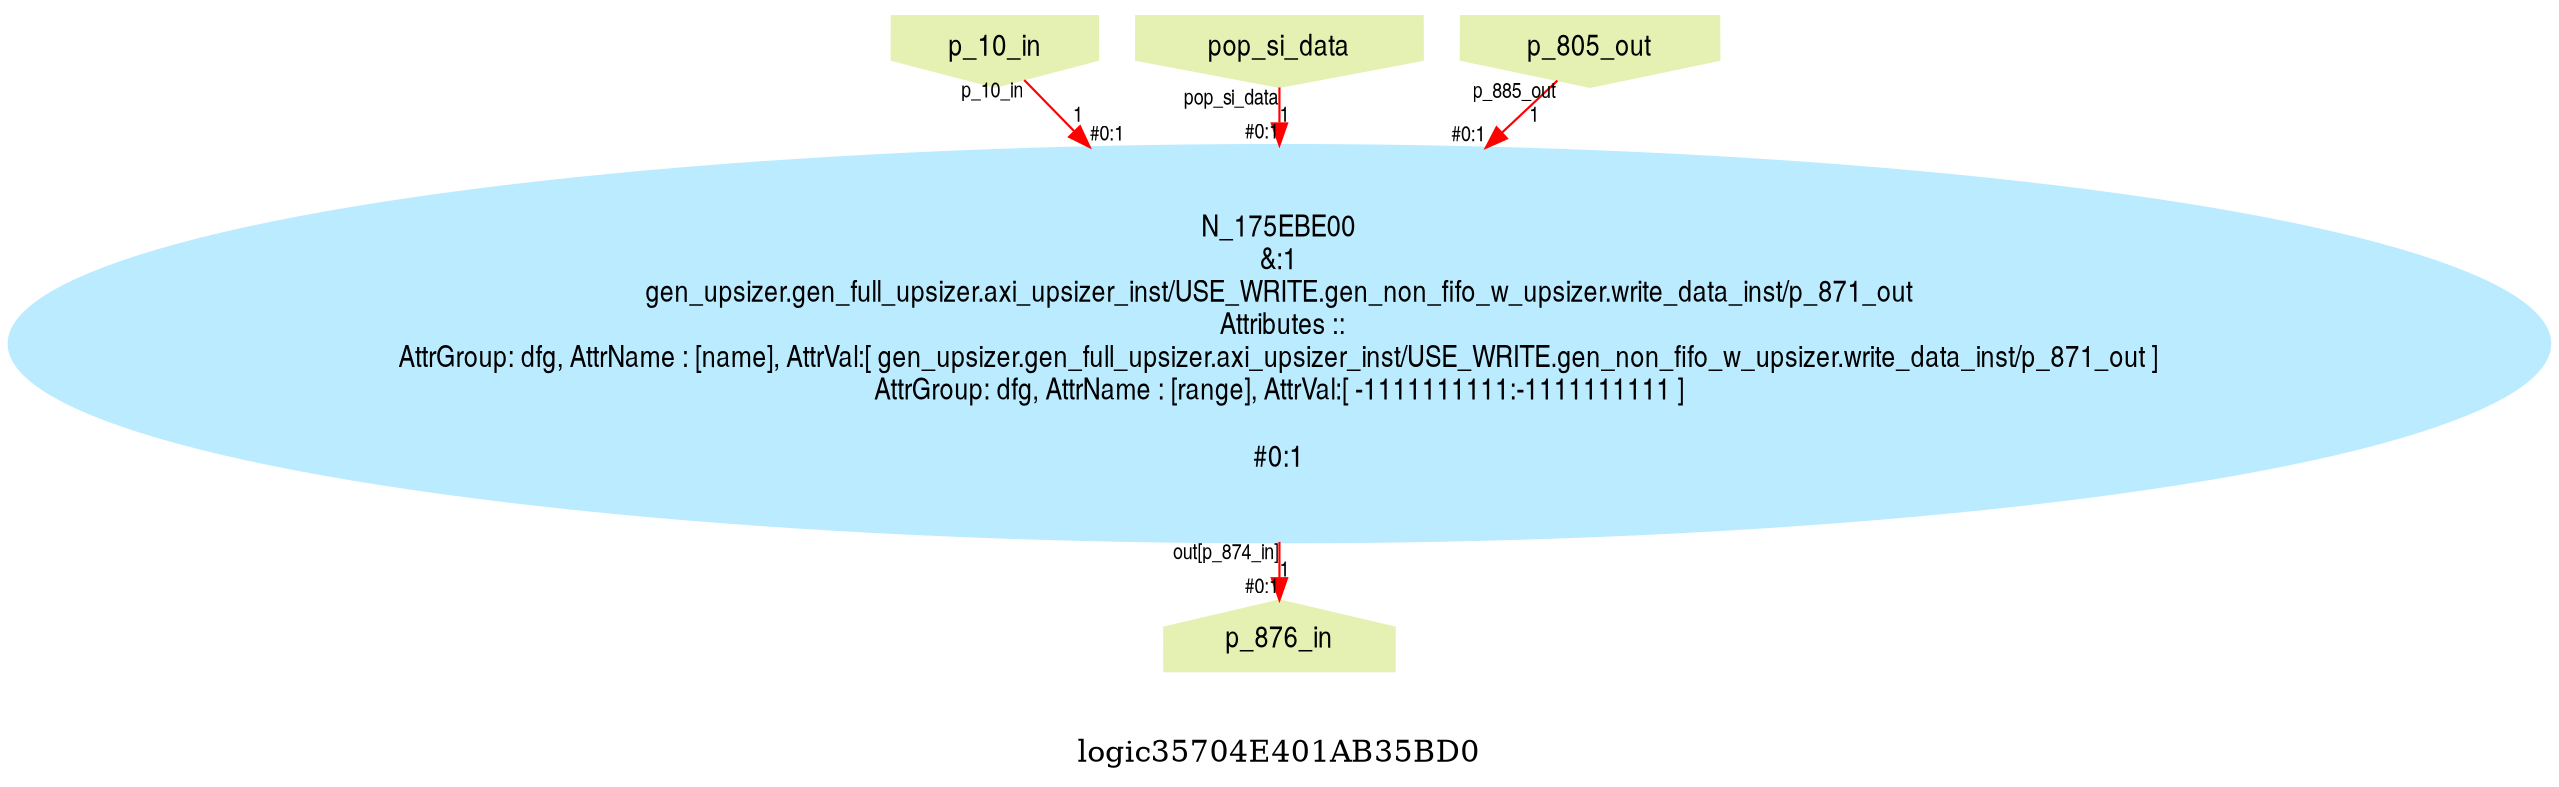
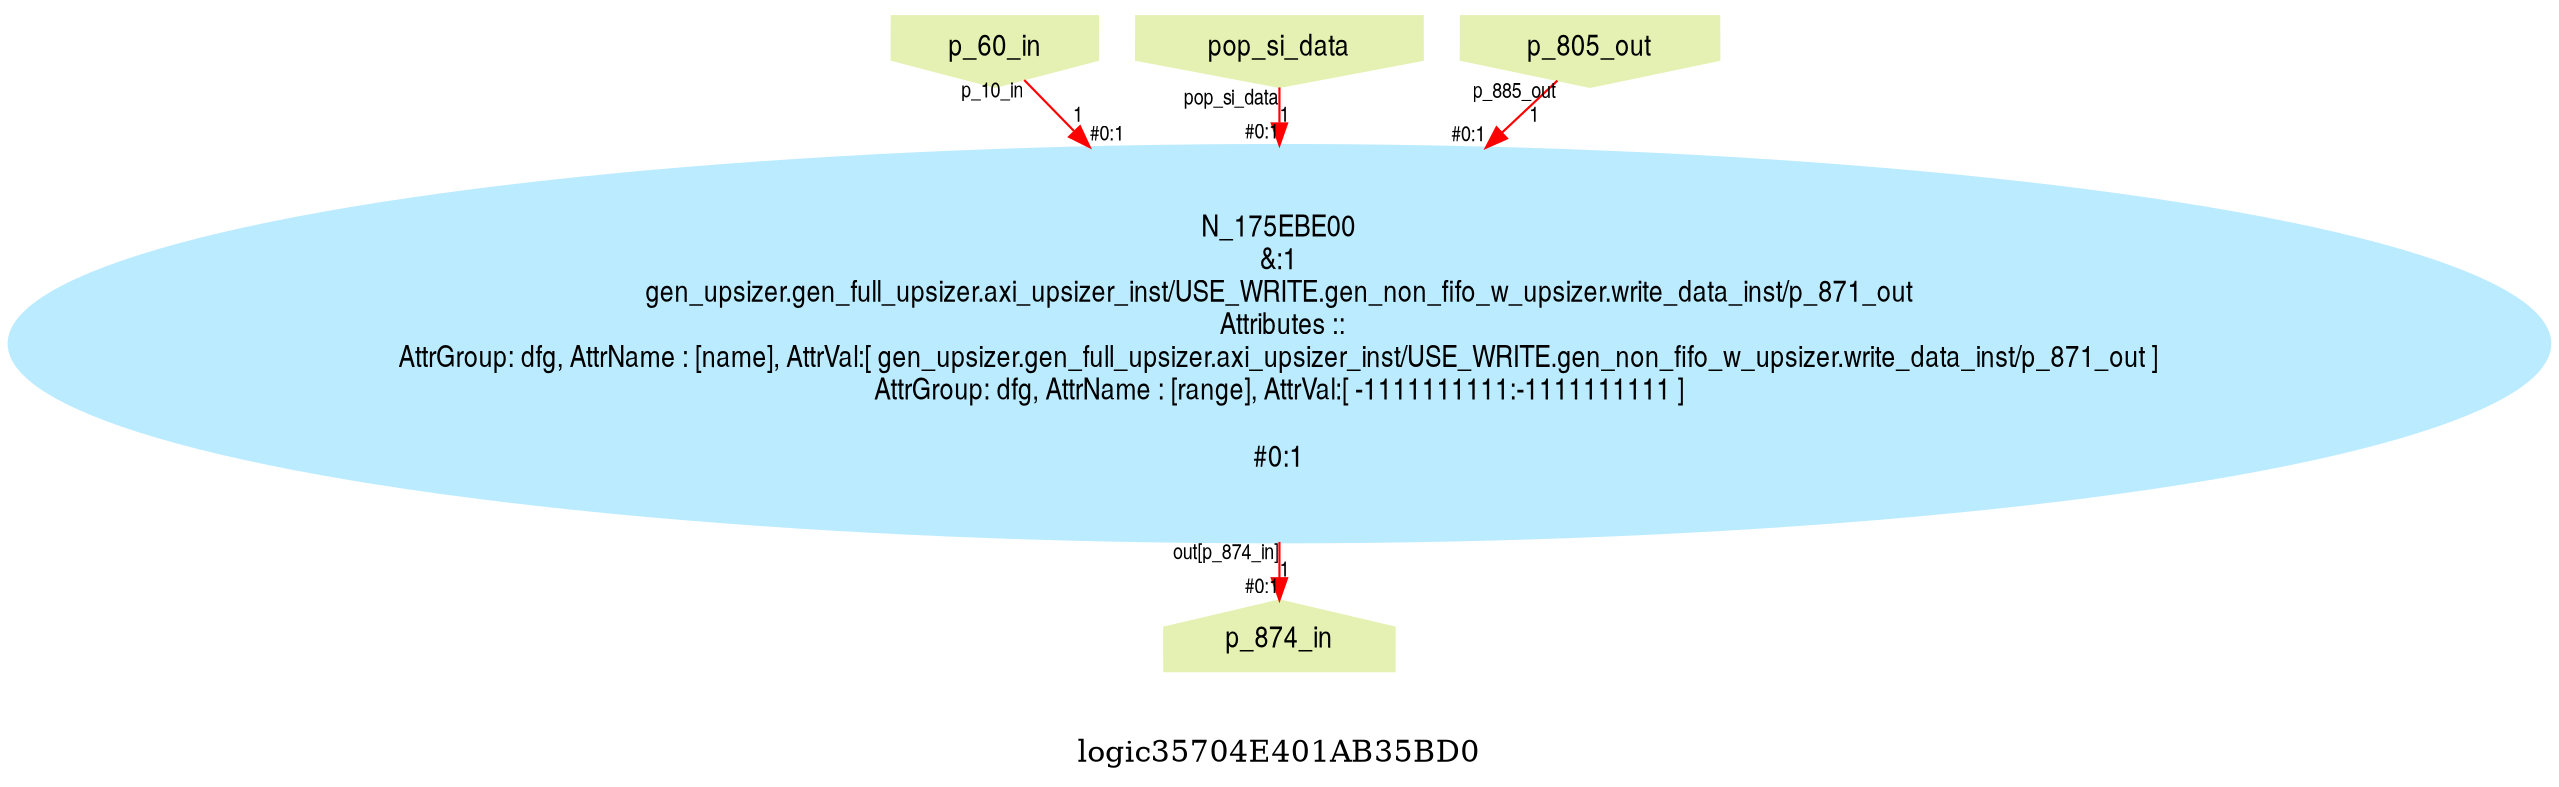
node "p_10_in": label "p_10_in" -> "p_60_in"
node "p_876_in": label "p_876_in" -> "p_874_in"
